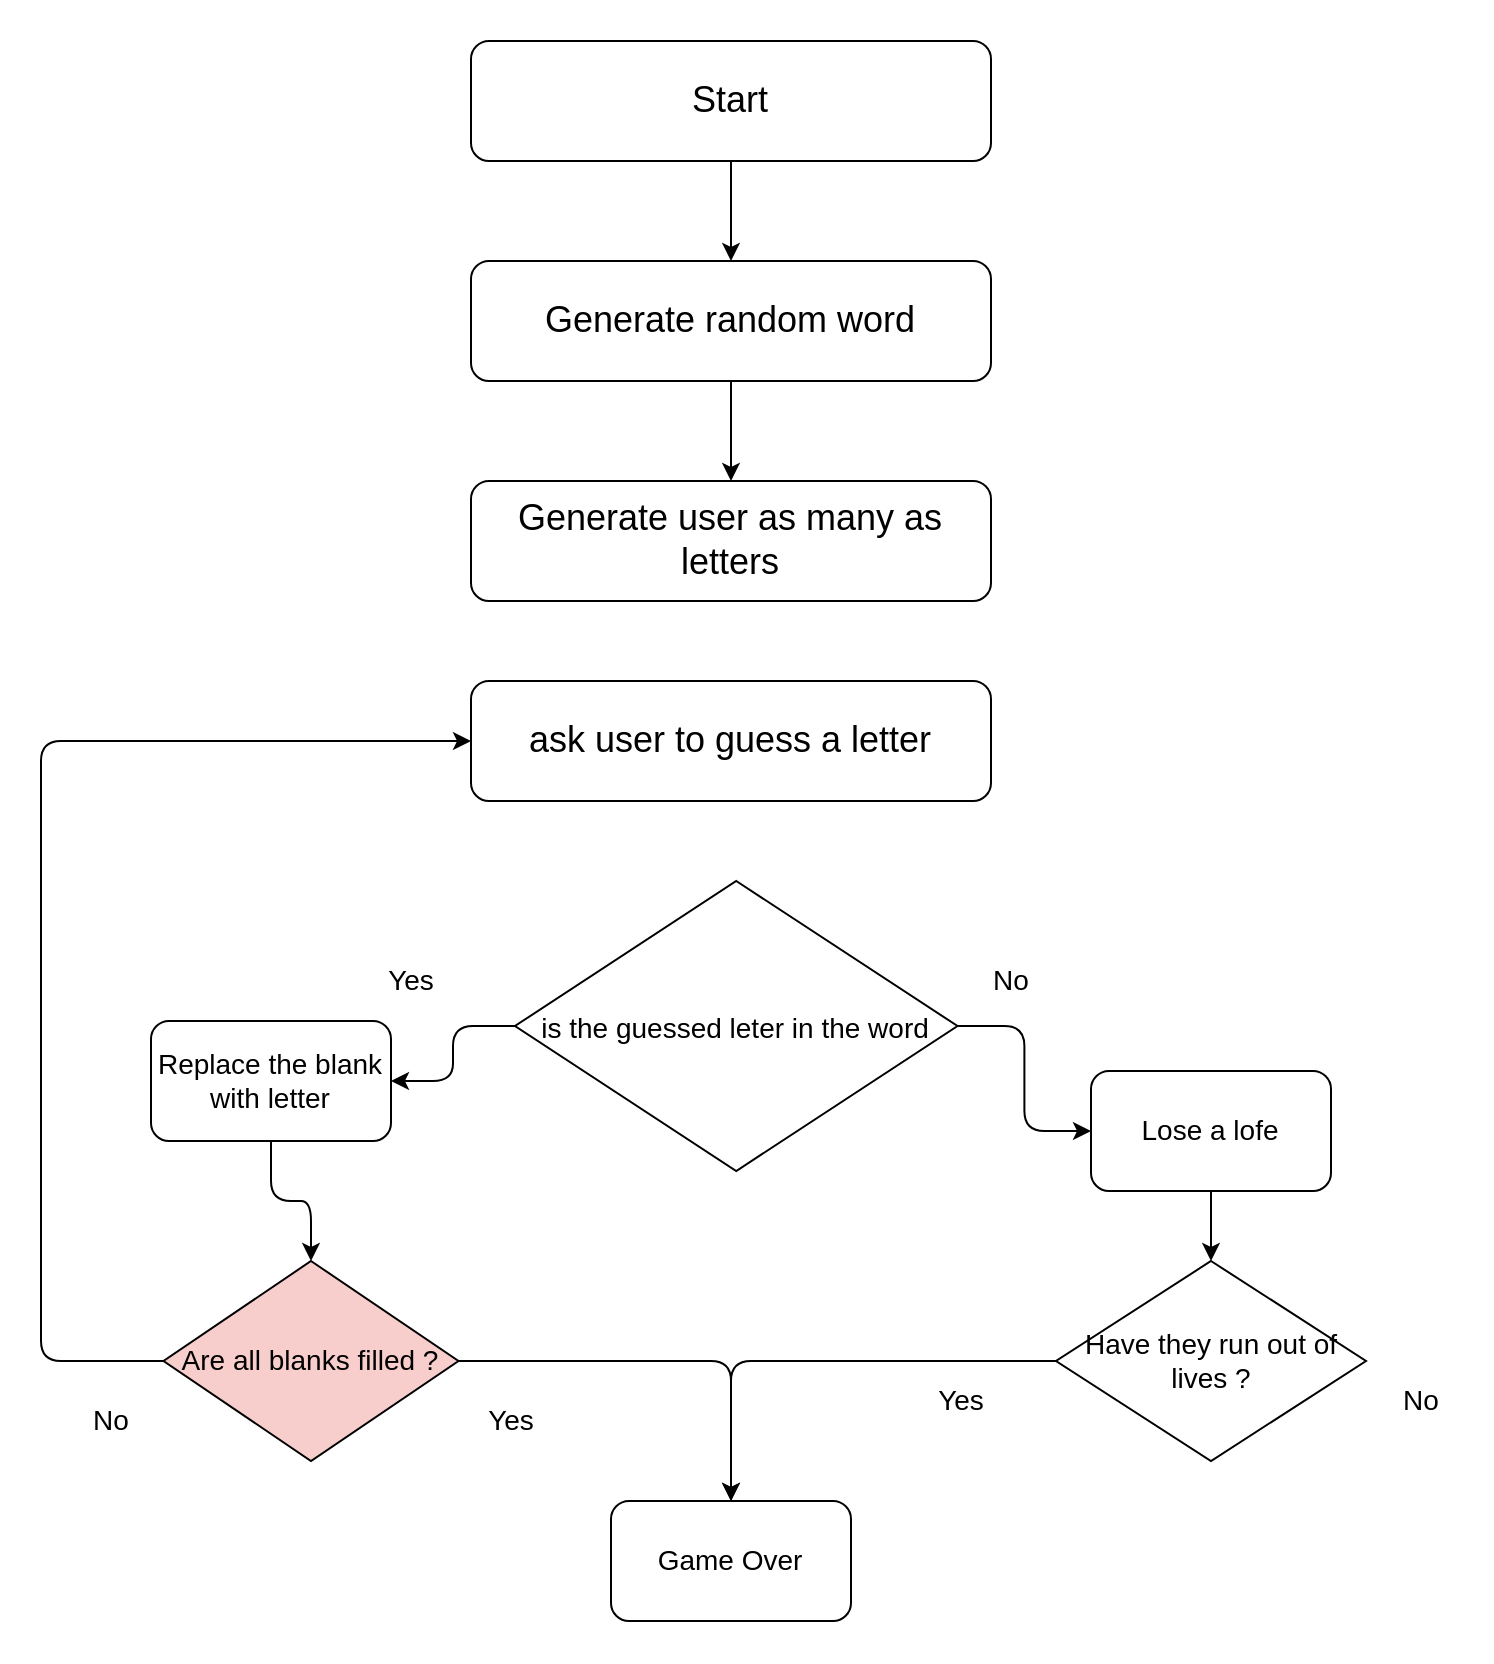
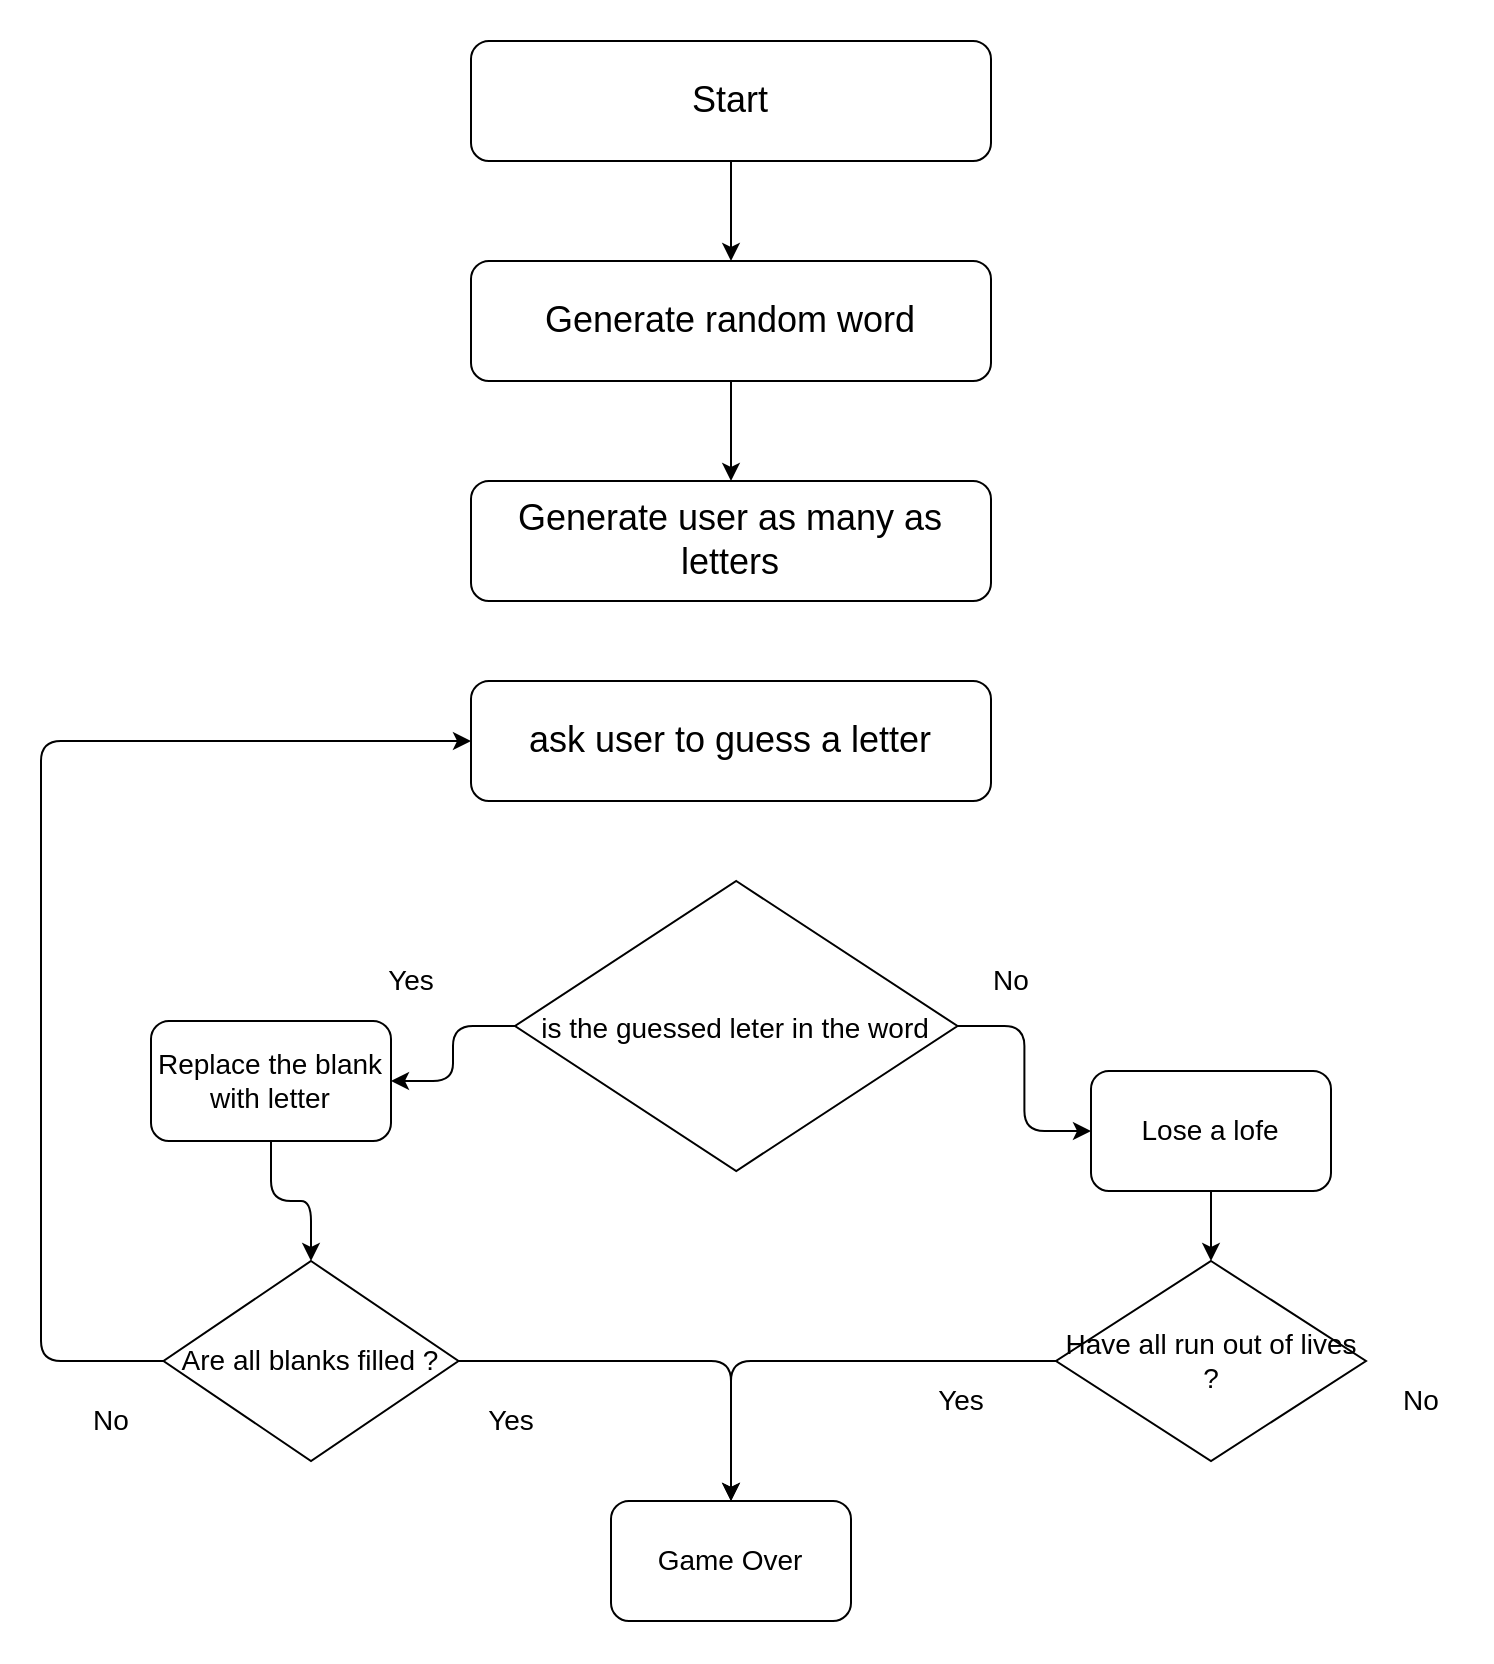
node "Are all blanks filled ?": fillcolor #f8cecc -> #ffffff
node "Have they run out of lives ?": label "Have they run out of lives ?" -> "Have all run out of lives ?"
